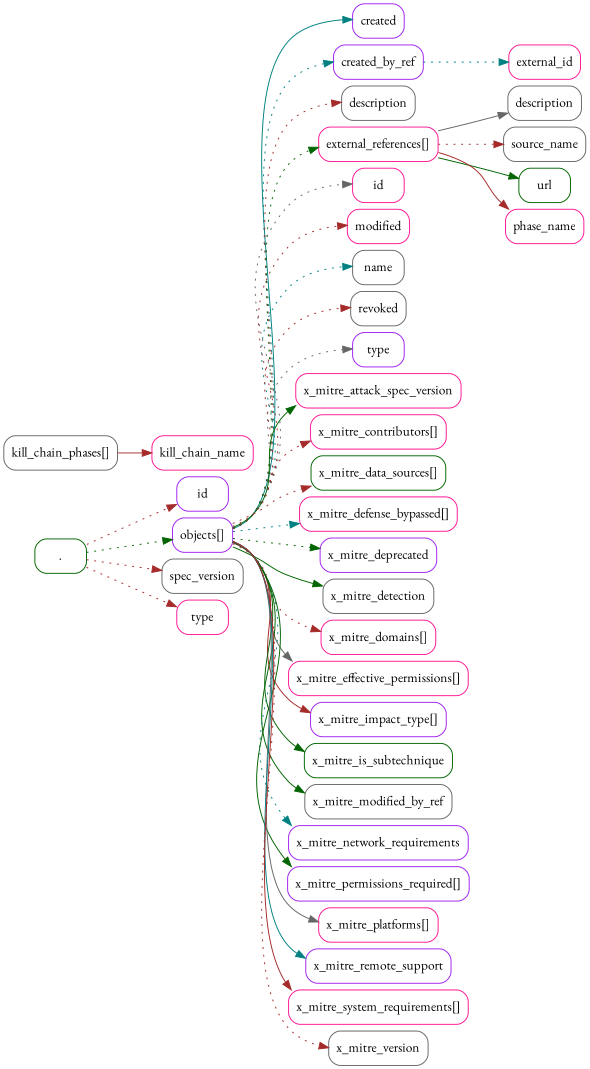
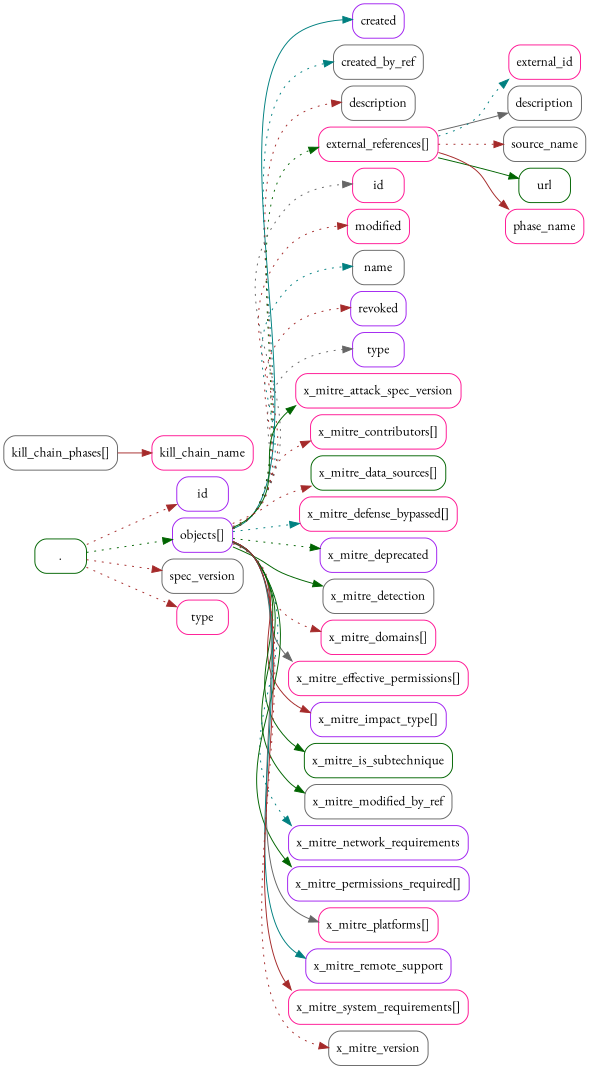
node "created_by_ref": color purple -> gray40
edge "created_by_ref" -> "external_id": now "external_references[]" -> "external_id"
node "revoked": color gray40 -> purple
